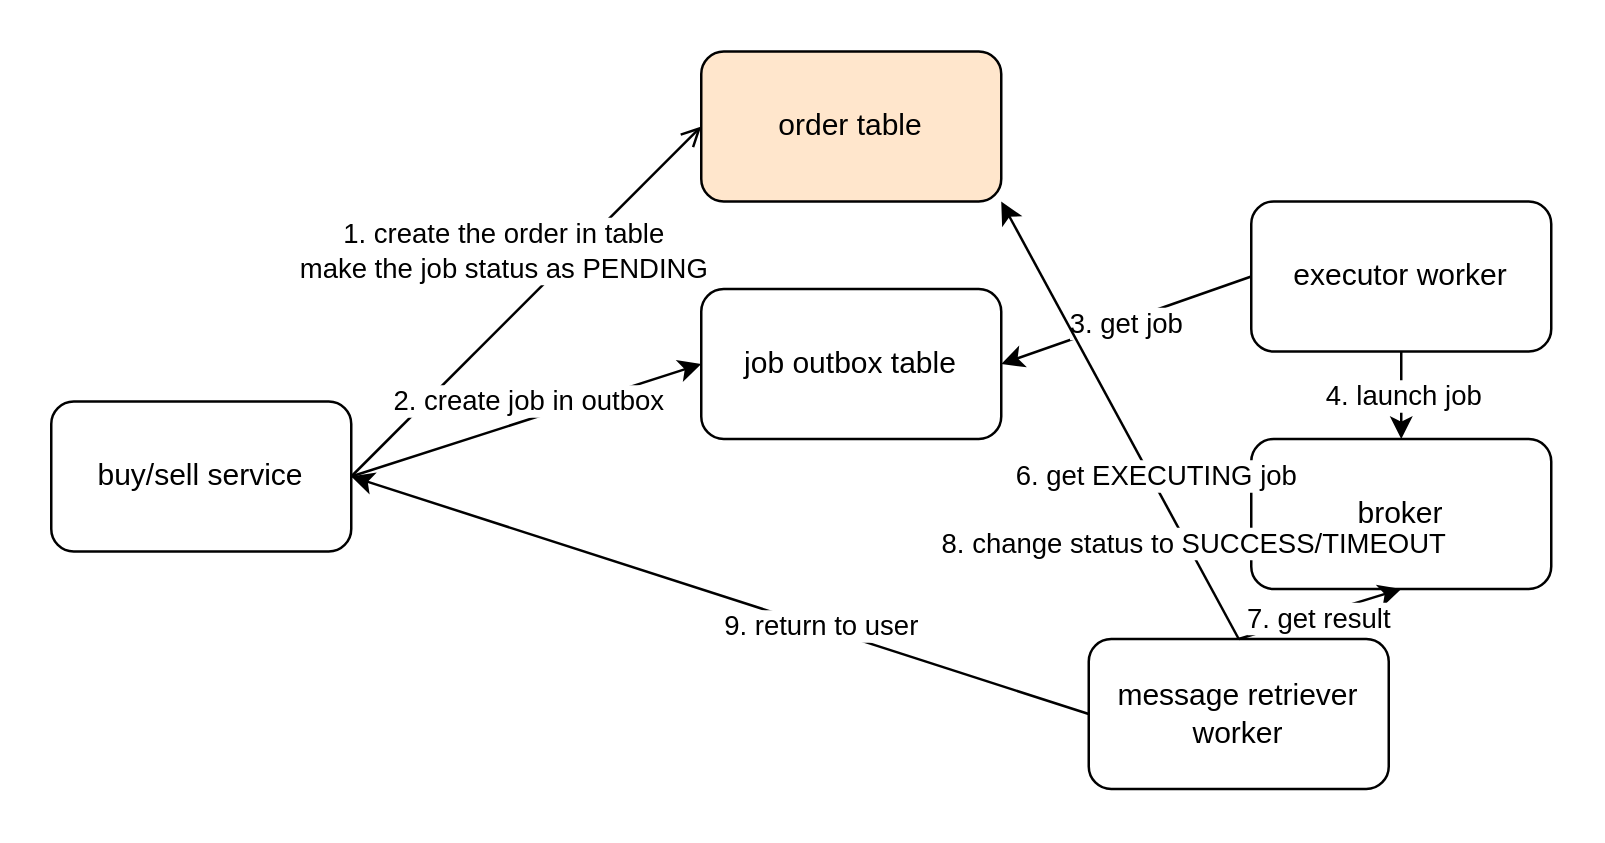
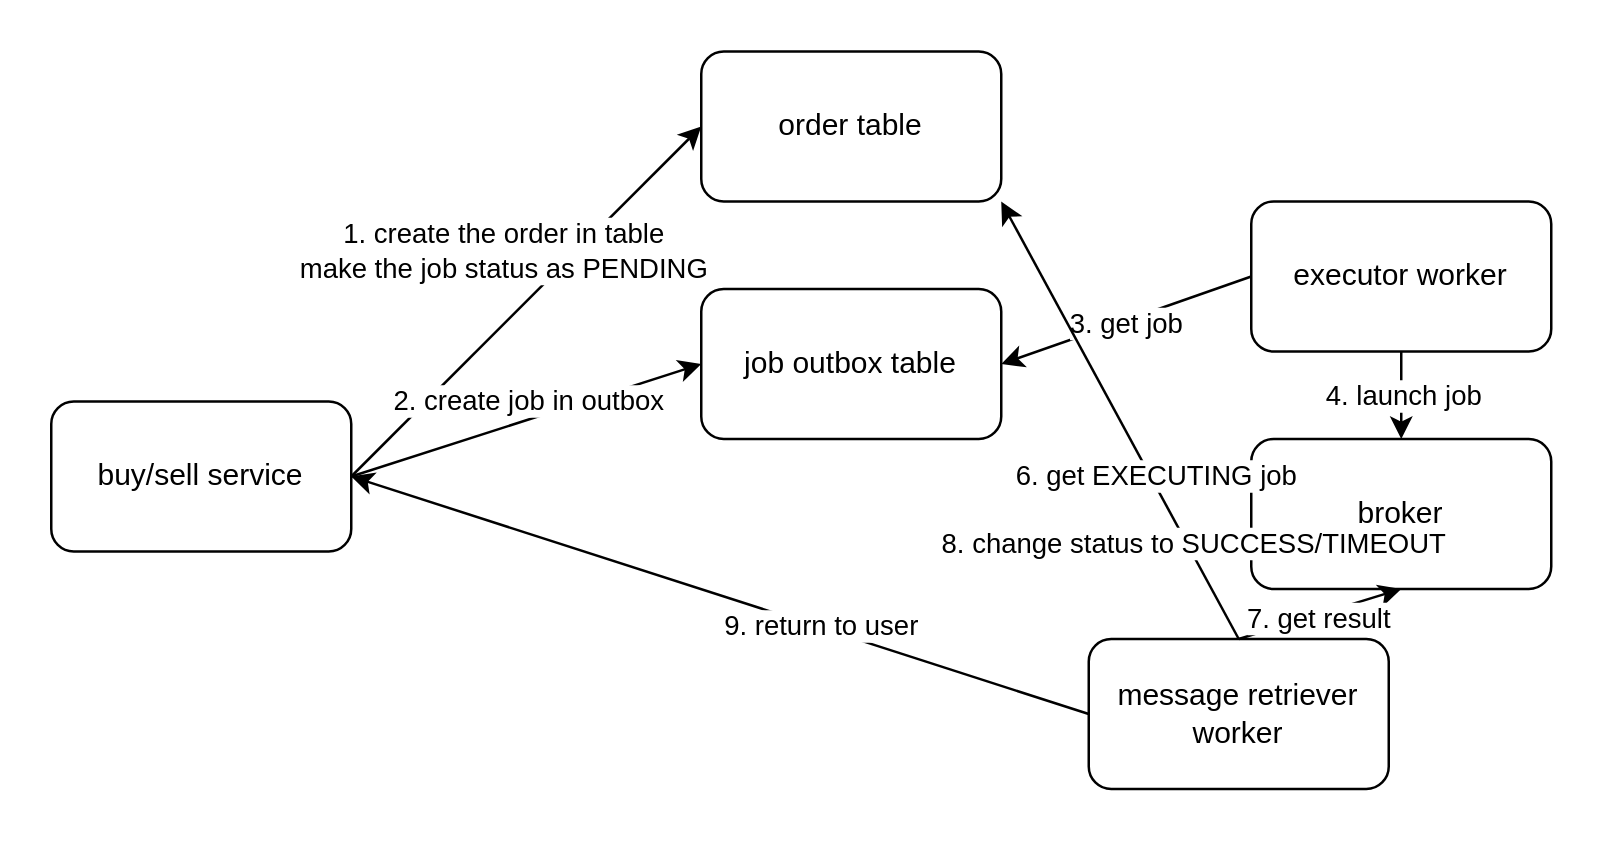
node "order table": fillcolor #ffe6cc -> #ffffff
edge "buy/sell service" -> "order table": arrowhead open -> classic
